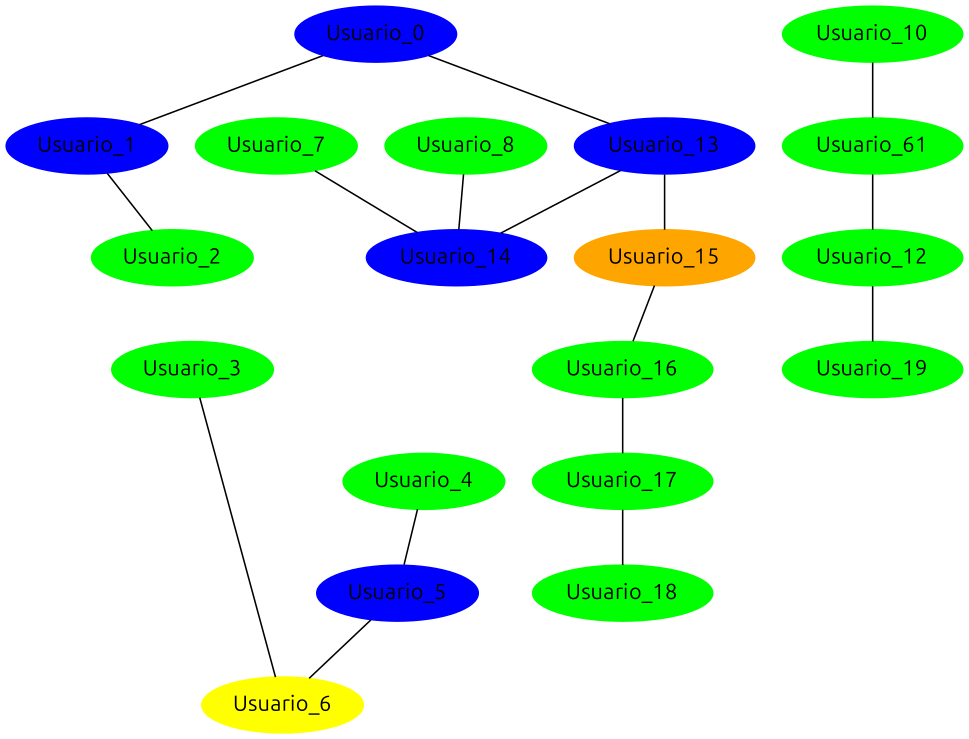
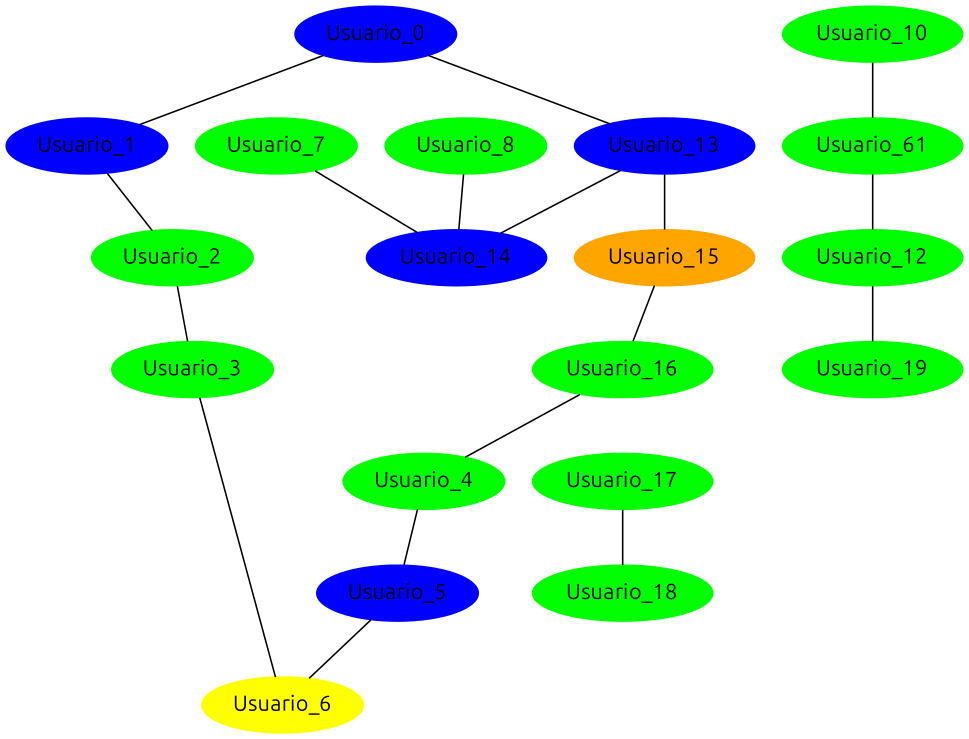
edge "Usuario_2" -- "Usuario_3": added
edge "Usuario_16" -- "Usuario_17": now "Usuario_16" -- "Usuario_4"
